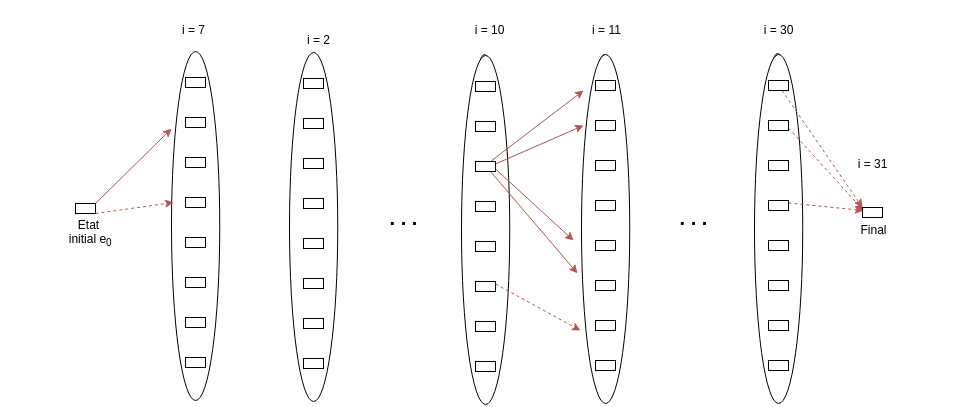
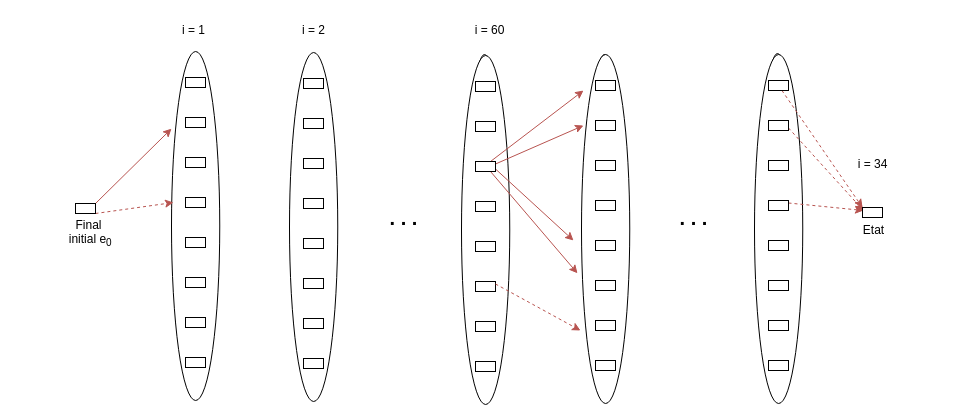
node "i = 7": label "i = 7" -> "i = 1"
node "i = 10": label "i = 10" -> "i = 60"
node "i = 11": removed
node "i = 30": removed
node "i = 2": moved (319, 41) -> (314, 31)
node "i = 31": label "i = 31" -> "i = 34"
node "Final": label "Final" -> "Etat"
node "Etat initial e0": label "Etat initial e0" -> "Final initial e0"
